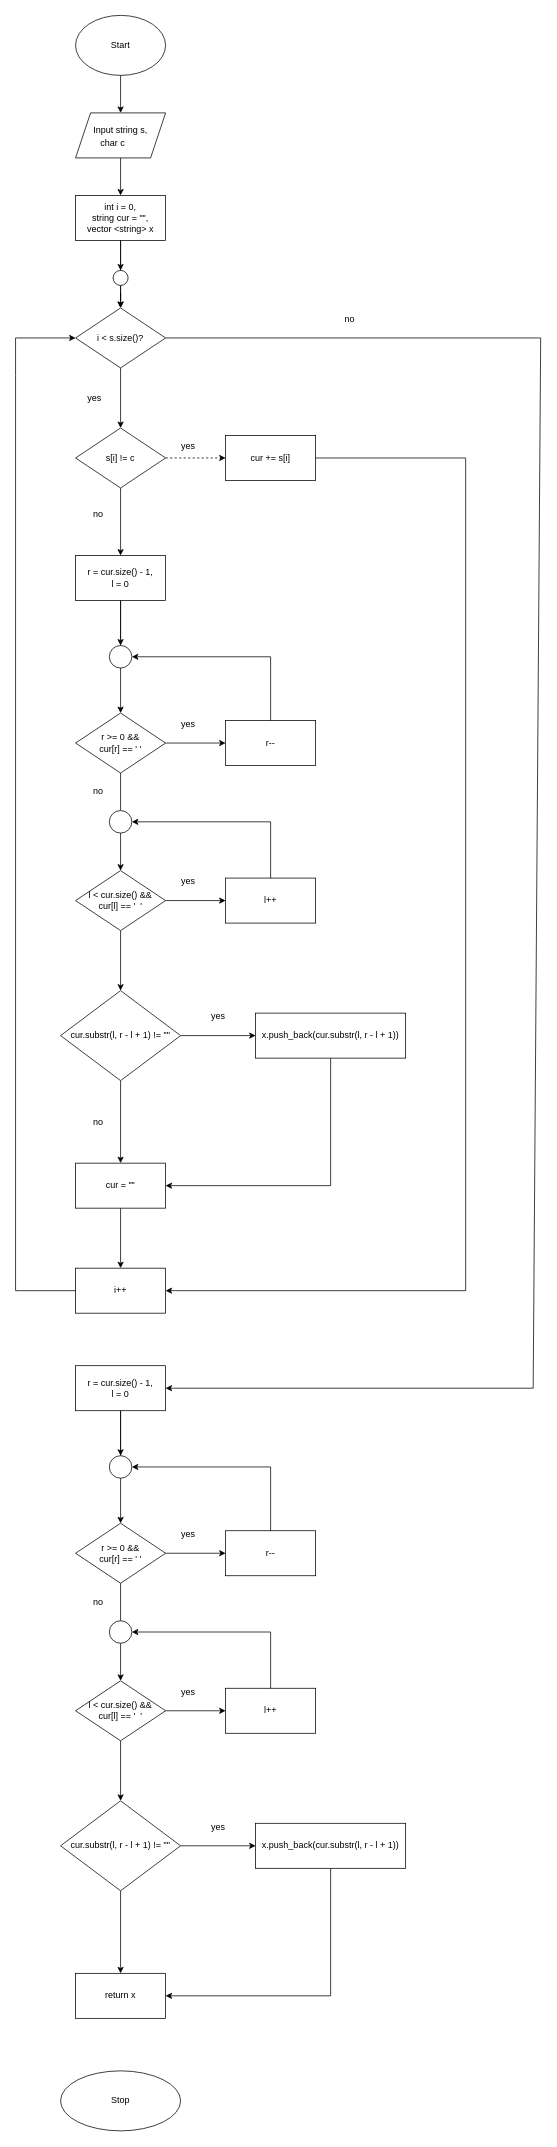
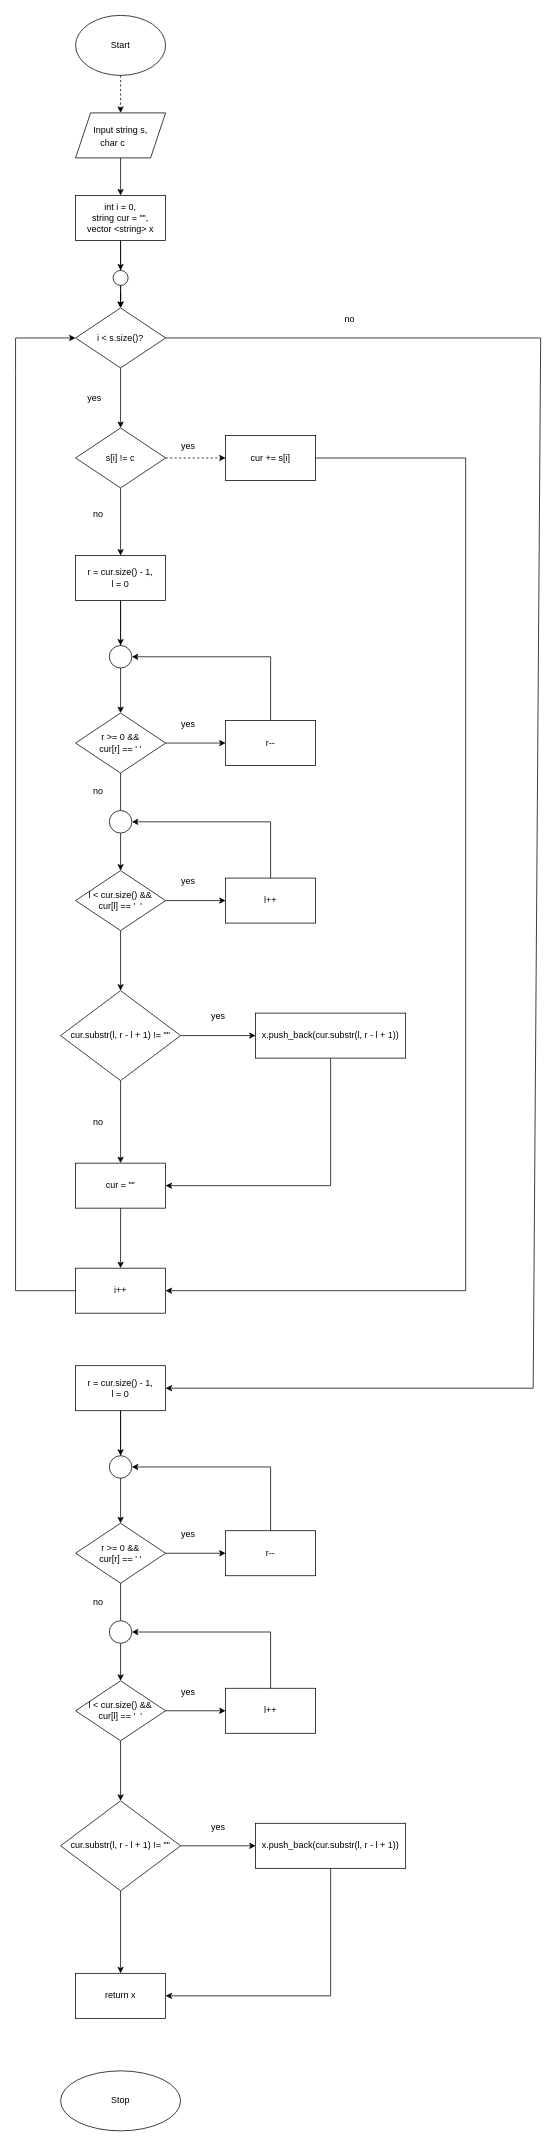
edge "Start" -> "Input string s, char c": style solid -> dashed
